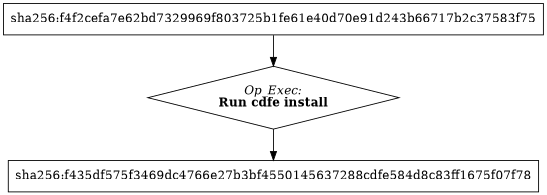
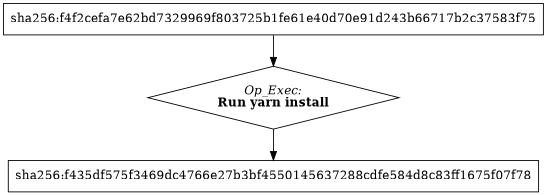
node "Op_Exec:": text "Run cdfe install" -> "Run yarn install"
